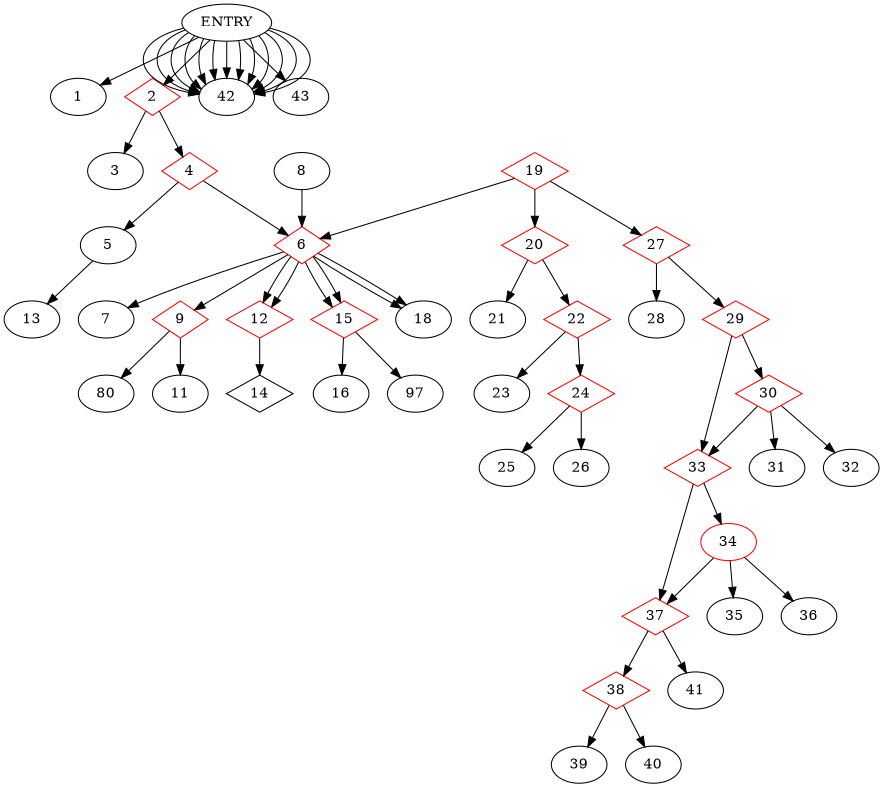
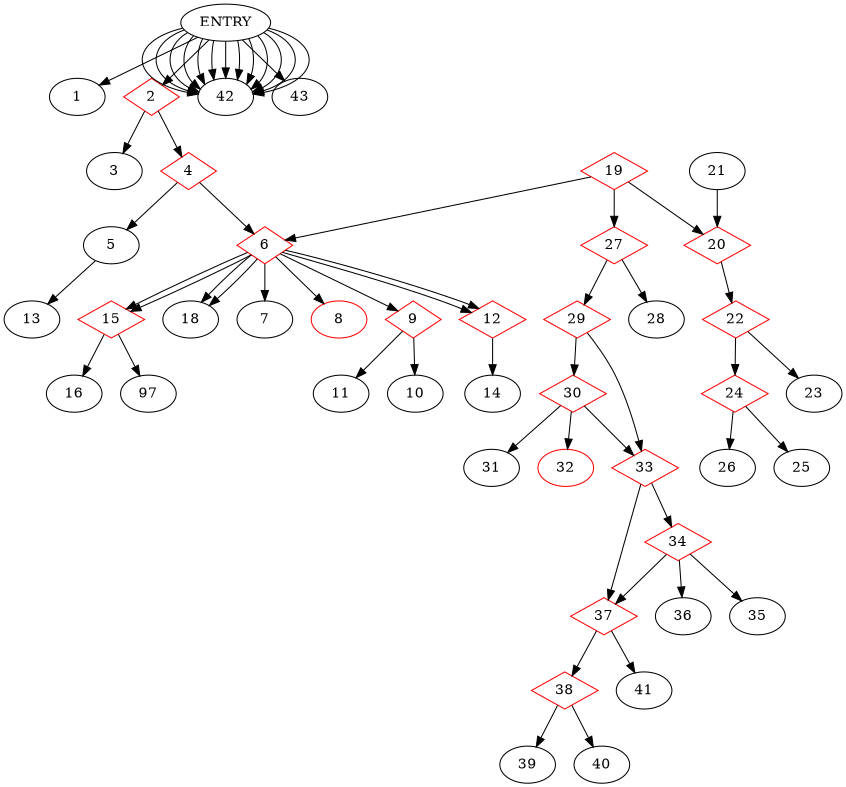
node "8": color black -> red
edge "8" -> "6": reversed
edge "20" -> "21": reversed
node "80": label "80" -> "10"
node "14": shape diamond -> ellipse
node "32": color black -> red
node "34": shape ellipse -> diamond
